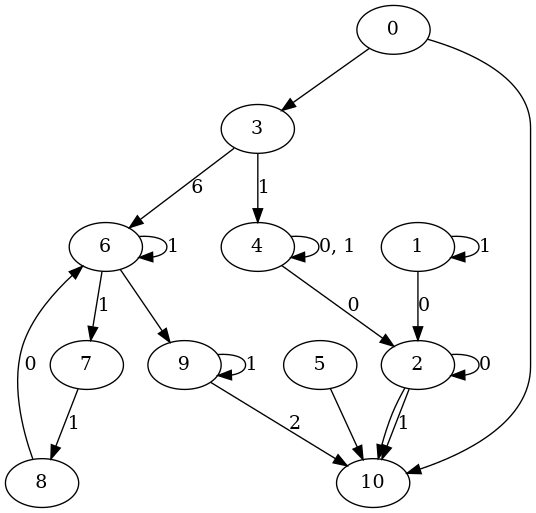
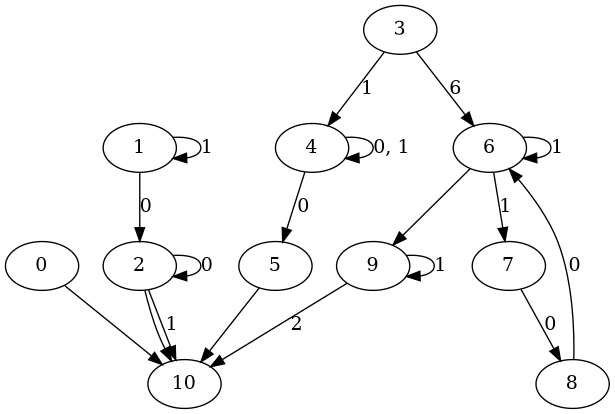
edge "0" -> "3": removed
edge "4" -> "2": now "4" -> "5"
edge "7" -> "8": label "1" -> "0"
